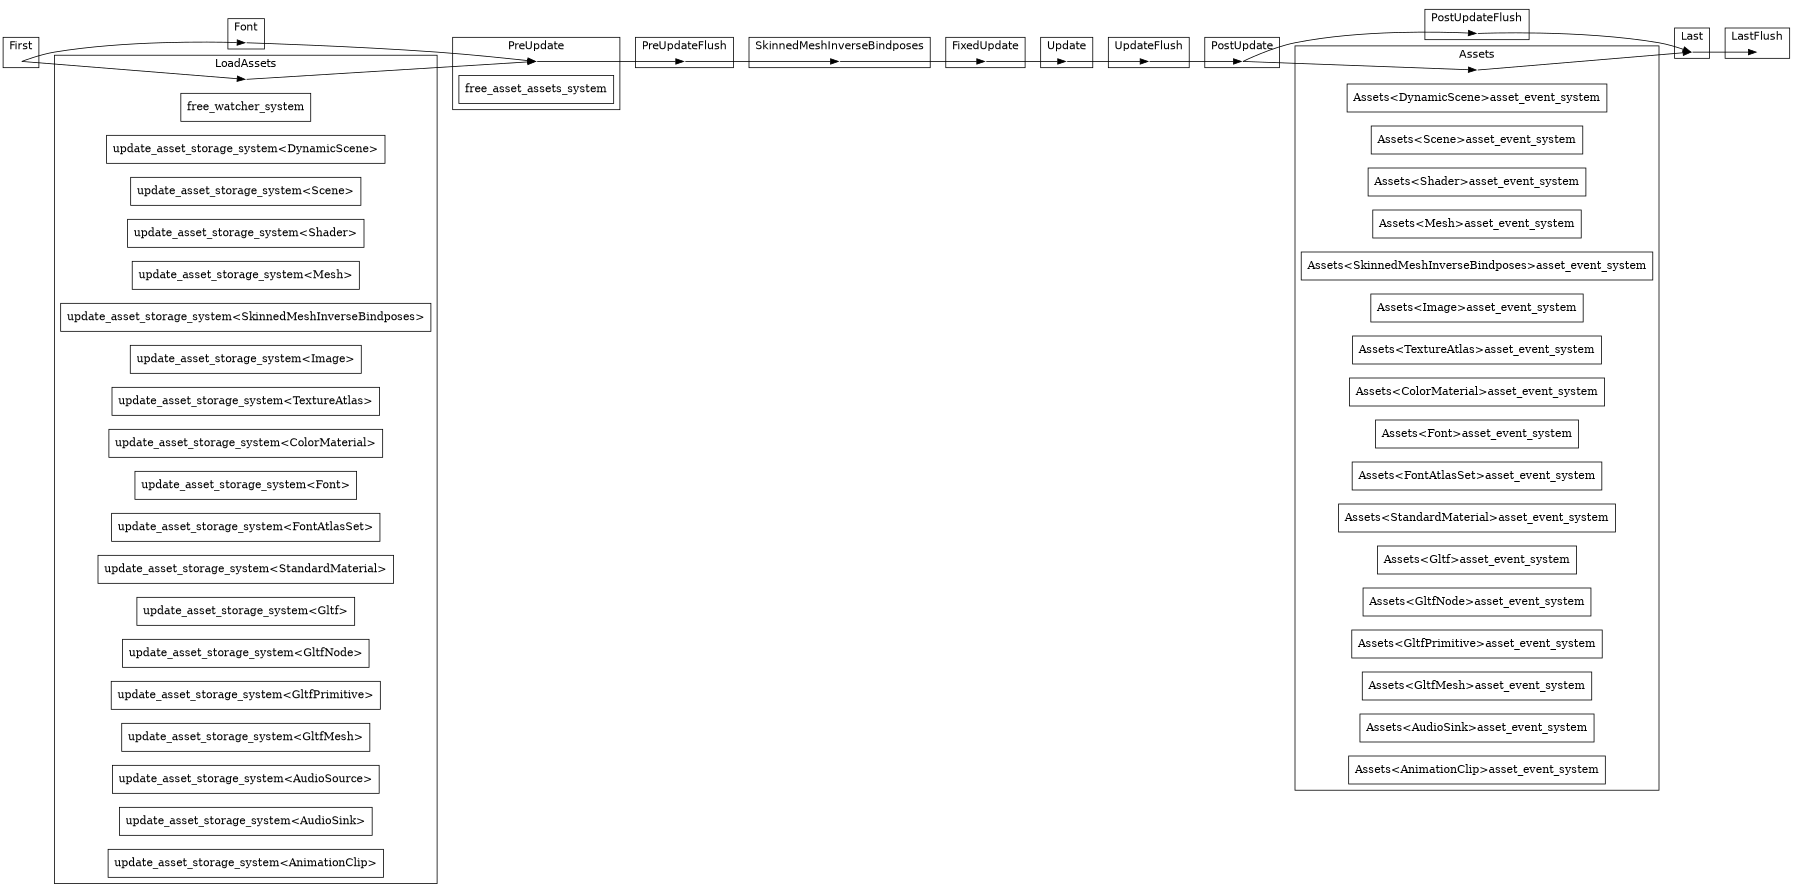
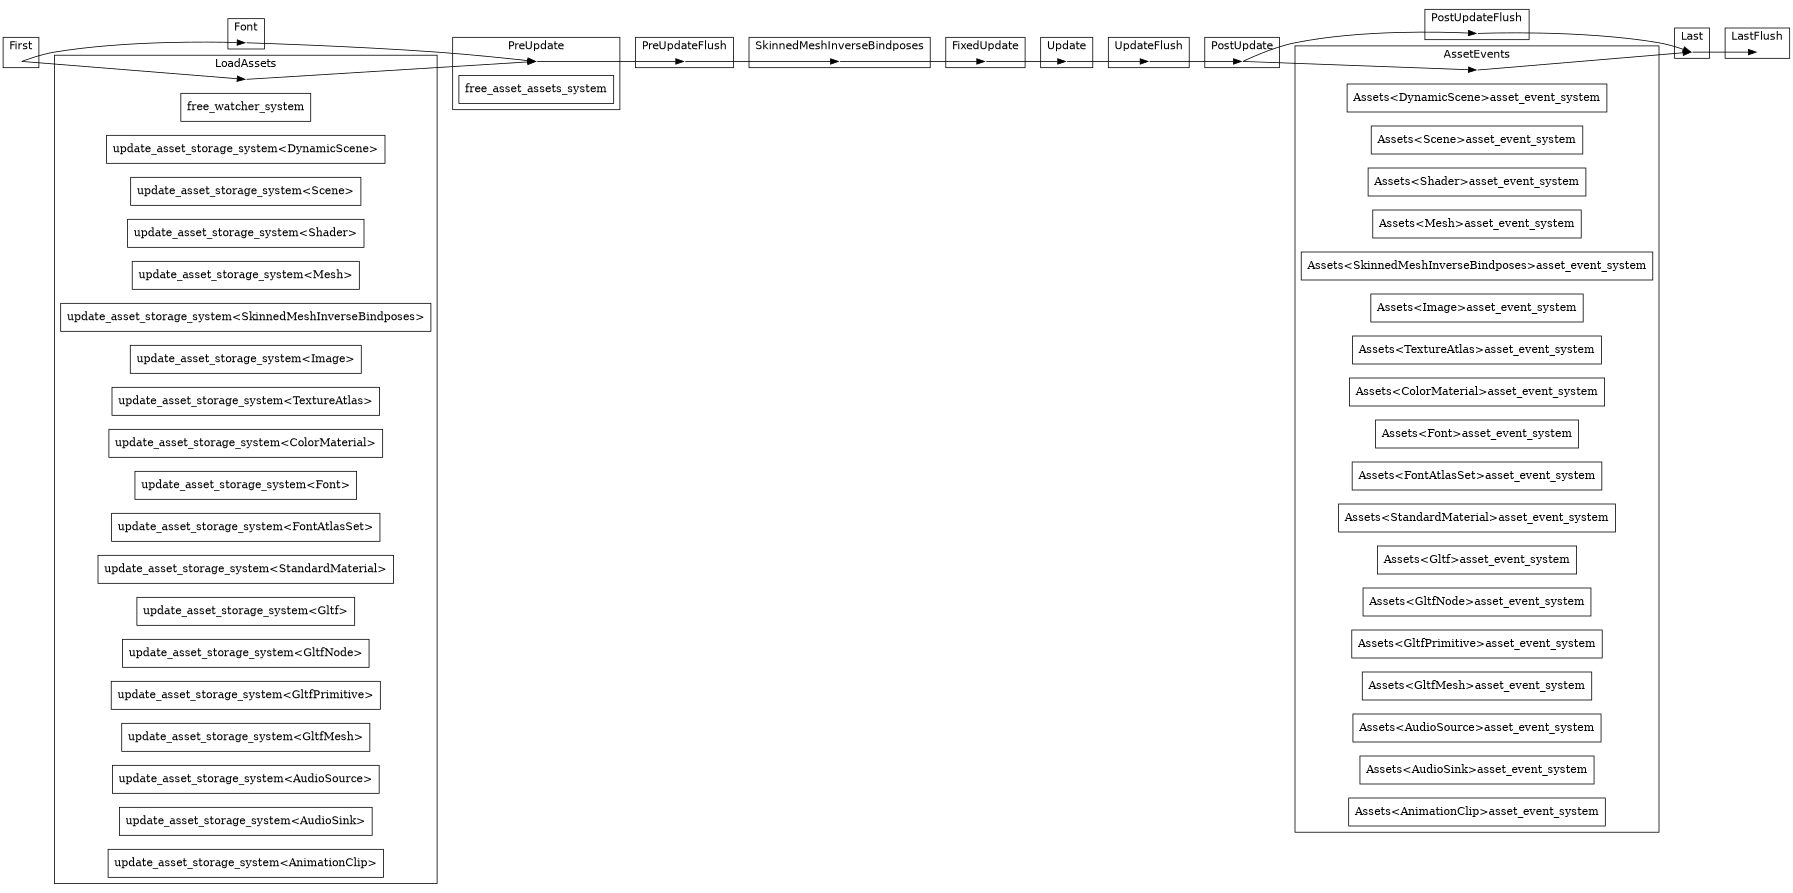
cluster "Assets": label "Assets" -> "AssetEvents"
node "Assets<AudioSource>asset_event_system": added
